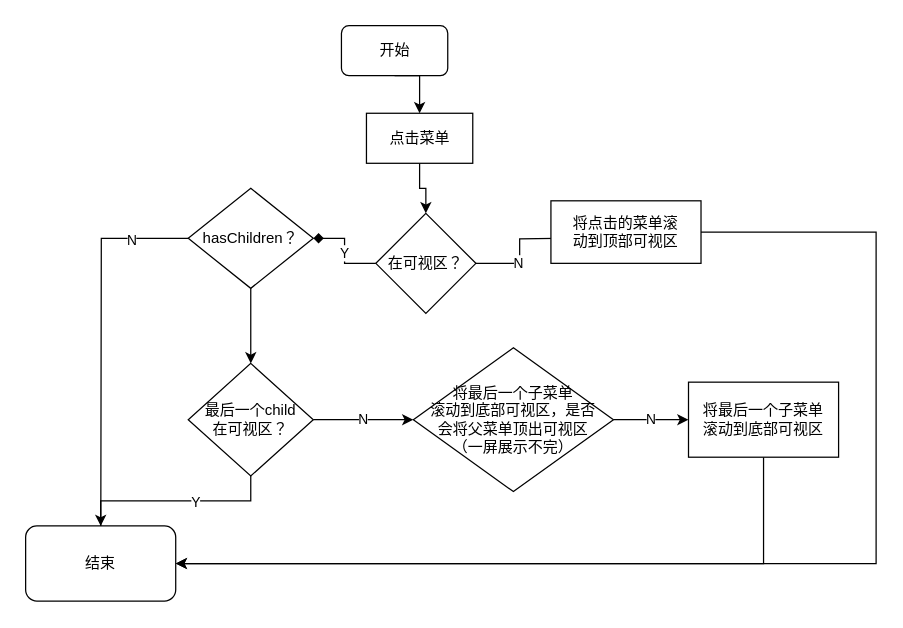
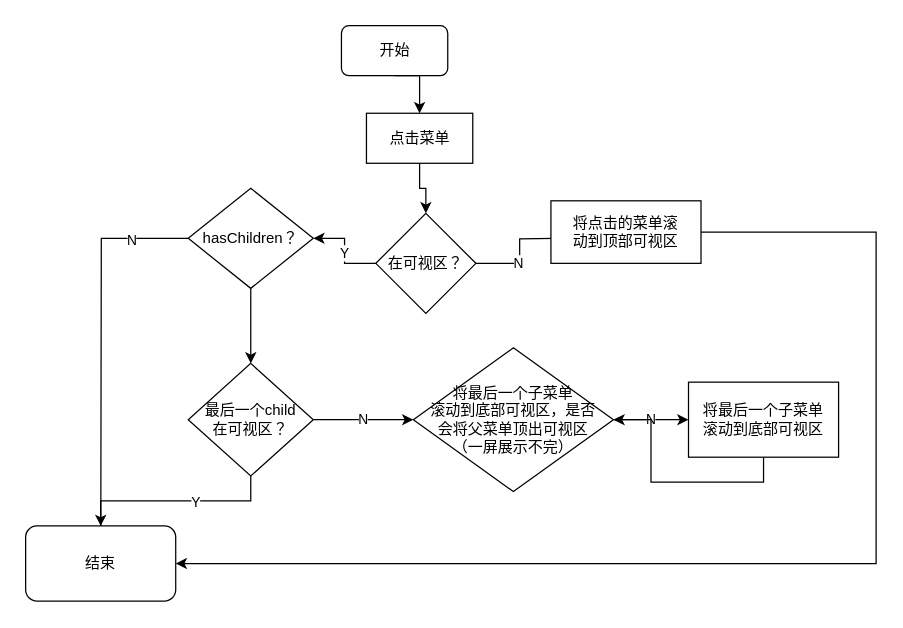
edge "在可视区？" -> "hasChildren？": arrowhead diamond -> classic
edge "将最后一个子菜单 滚动到底部可视区" -> "结束": now "将最后一个子菜单 滚动到底部可视区" -> "将最后一个子菜单 滚动到底部可视区，是否 会将父菜单顶出可视区 （一屏展示不完）"
